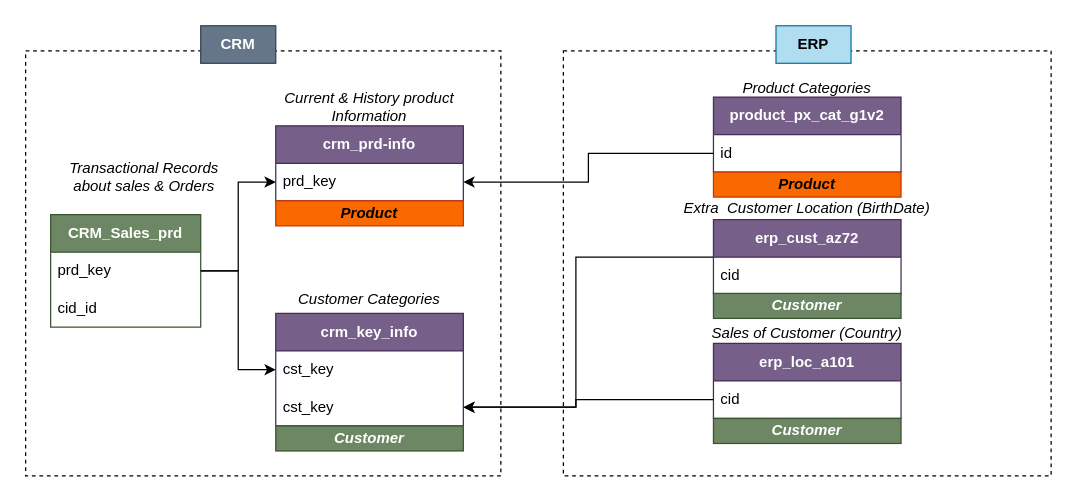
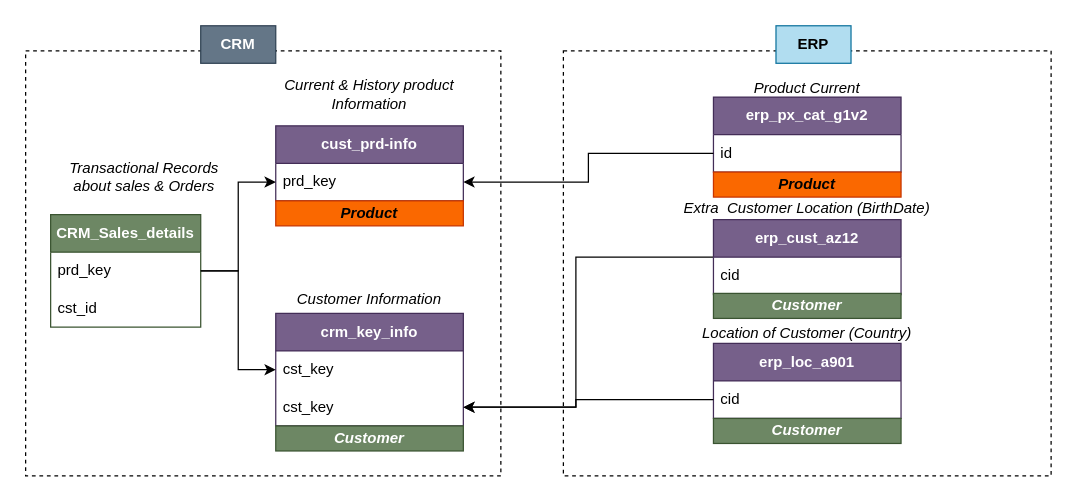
node "Product Categories": label "Product Categories" -> "Product Current"
node "Current & History product Information": moved (369, 107) -> (369, 94)
node "product_px_cat_g1v2": label "product_px_cat_g1v2" -> "erp_px_cat_g1v2"
node "crm_prd-info": label "crm_prd-info" -> "cust_prd-info"
node "CRM_Sales_prd": label "CRM_Sales_prd" -> "CRM_Sales_details"
node "erp_cust_az72": label "erp_cust_az72" -> "erp_cust_az12"
node "Customer Categories": label "Customer Categories" -> "Customer Information"
node "cid_id": label "cid_id" -> "cst_id"
node "Sales of Customer (Country)": label "Sales of Customer (Country)" -> "Location of Customer (Country)"
node "erp_loc_a101": label "erp_loc_a101" -> "erp_loc_a901"
